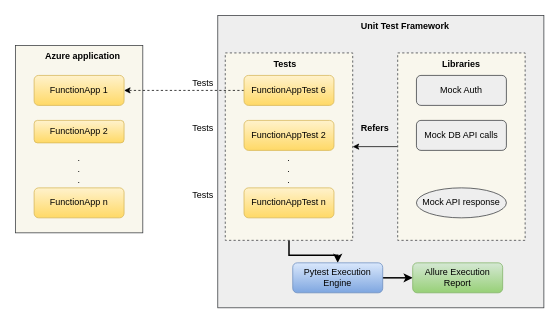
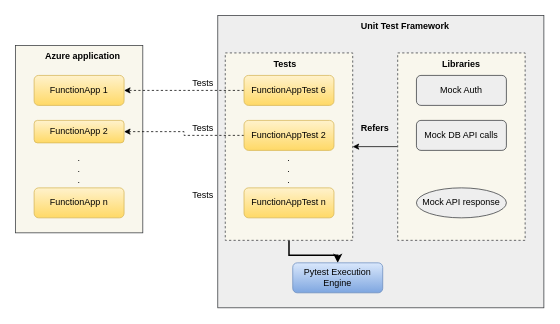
edge "FunctionAppTest 2" -> "FunctionApp 2": added
edge "Pytest Execution Engine" -> "Allure Execution Report": removed
node "Allure Execution Report": removed
